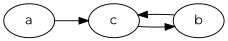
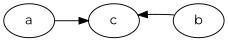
edge "c" -> "b": removed
